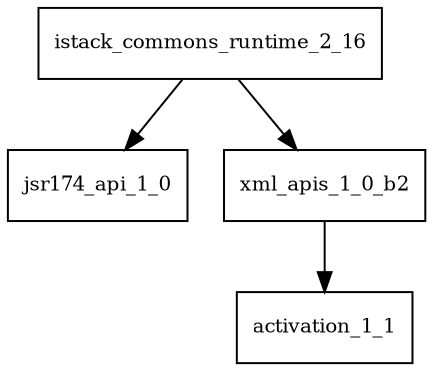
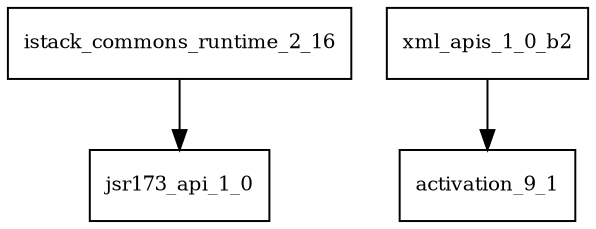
edge "istack_commons_runtime_2_16" -> "xml_apis_1_0_b2": removed
node "jsr174_api_1_0": label "jsr174_api_1_0" -> "jsr173_api_1_0"
node "activation_1_1": label "activation_1_1" -> "activation_9_1"
